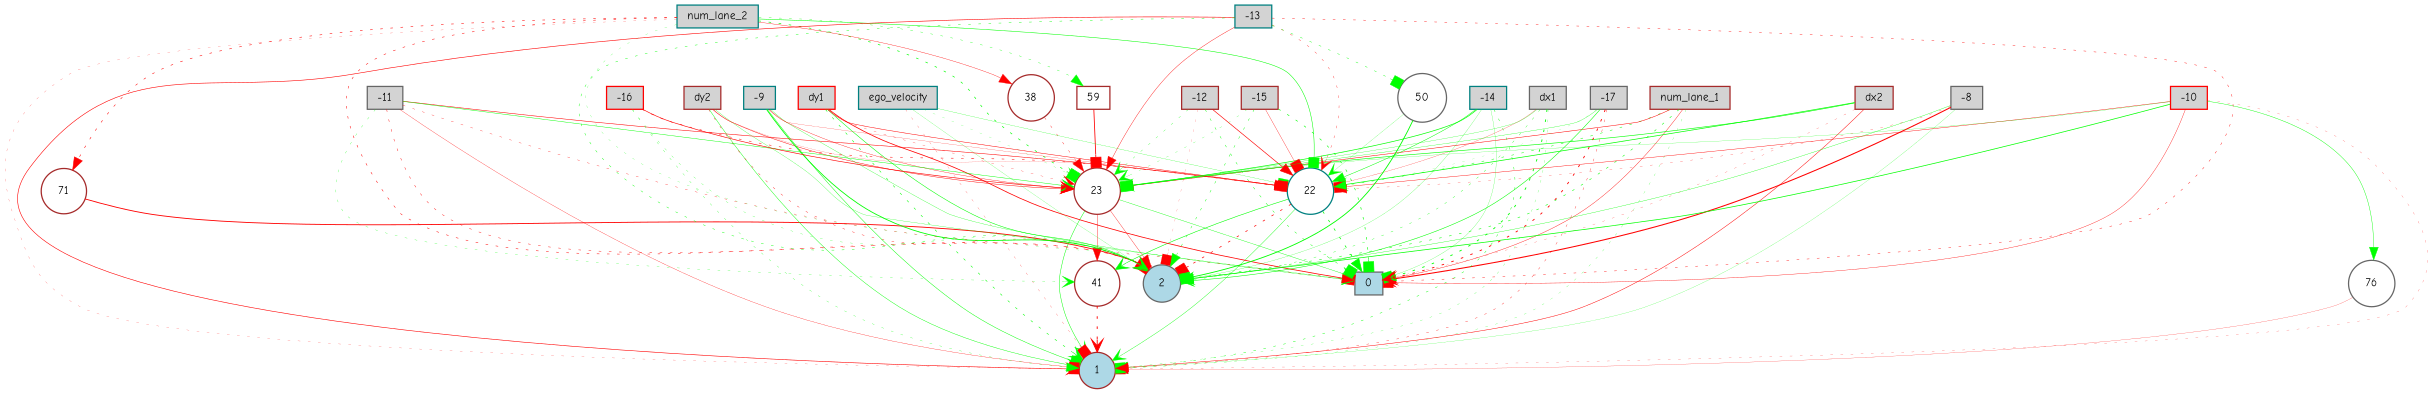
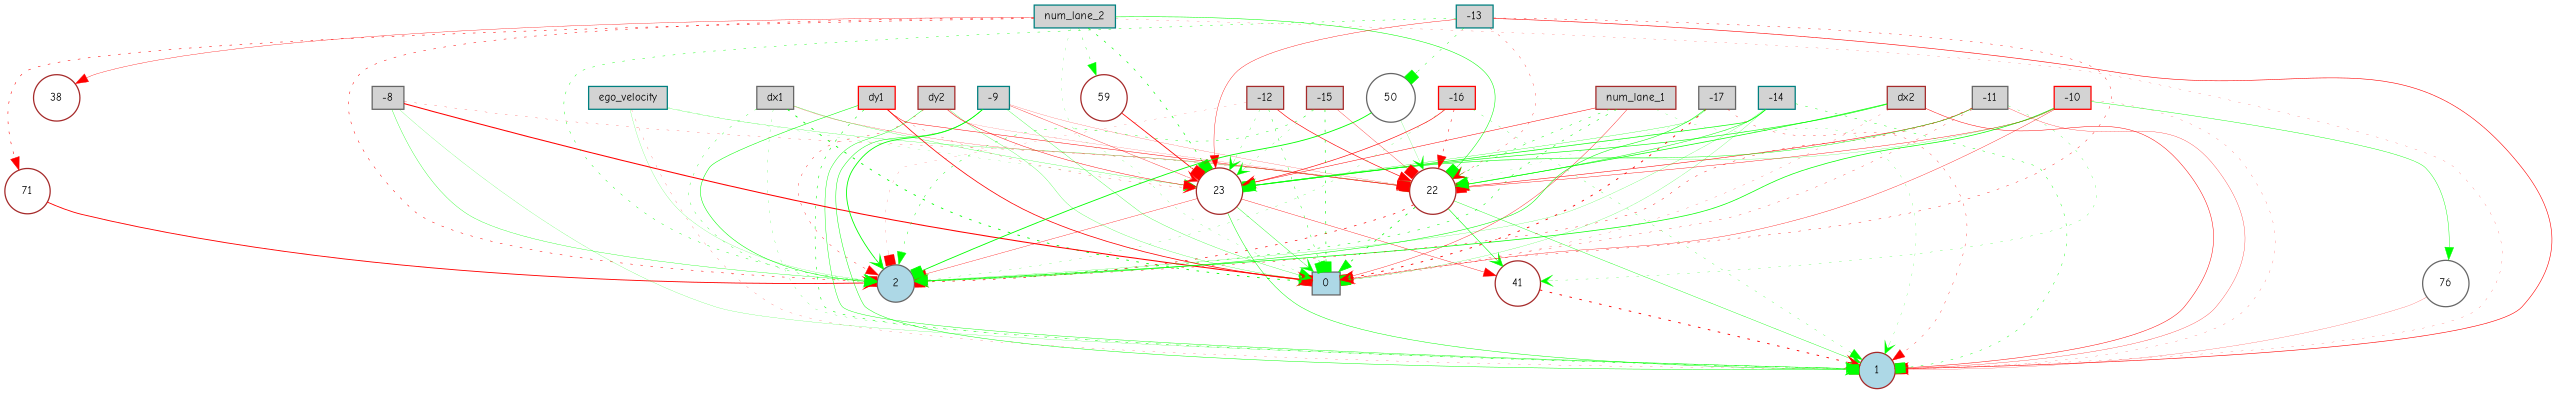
node "59": shape box -> circle
edge "38" -> "23": removed
node "22": color teal -> brown
